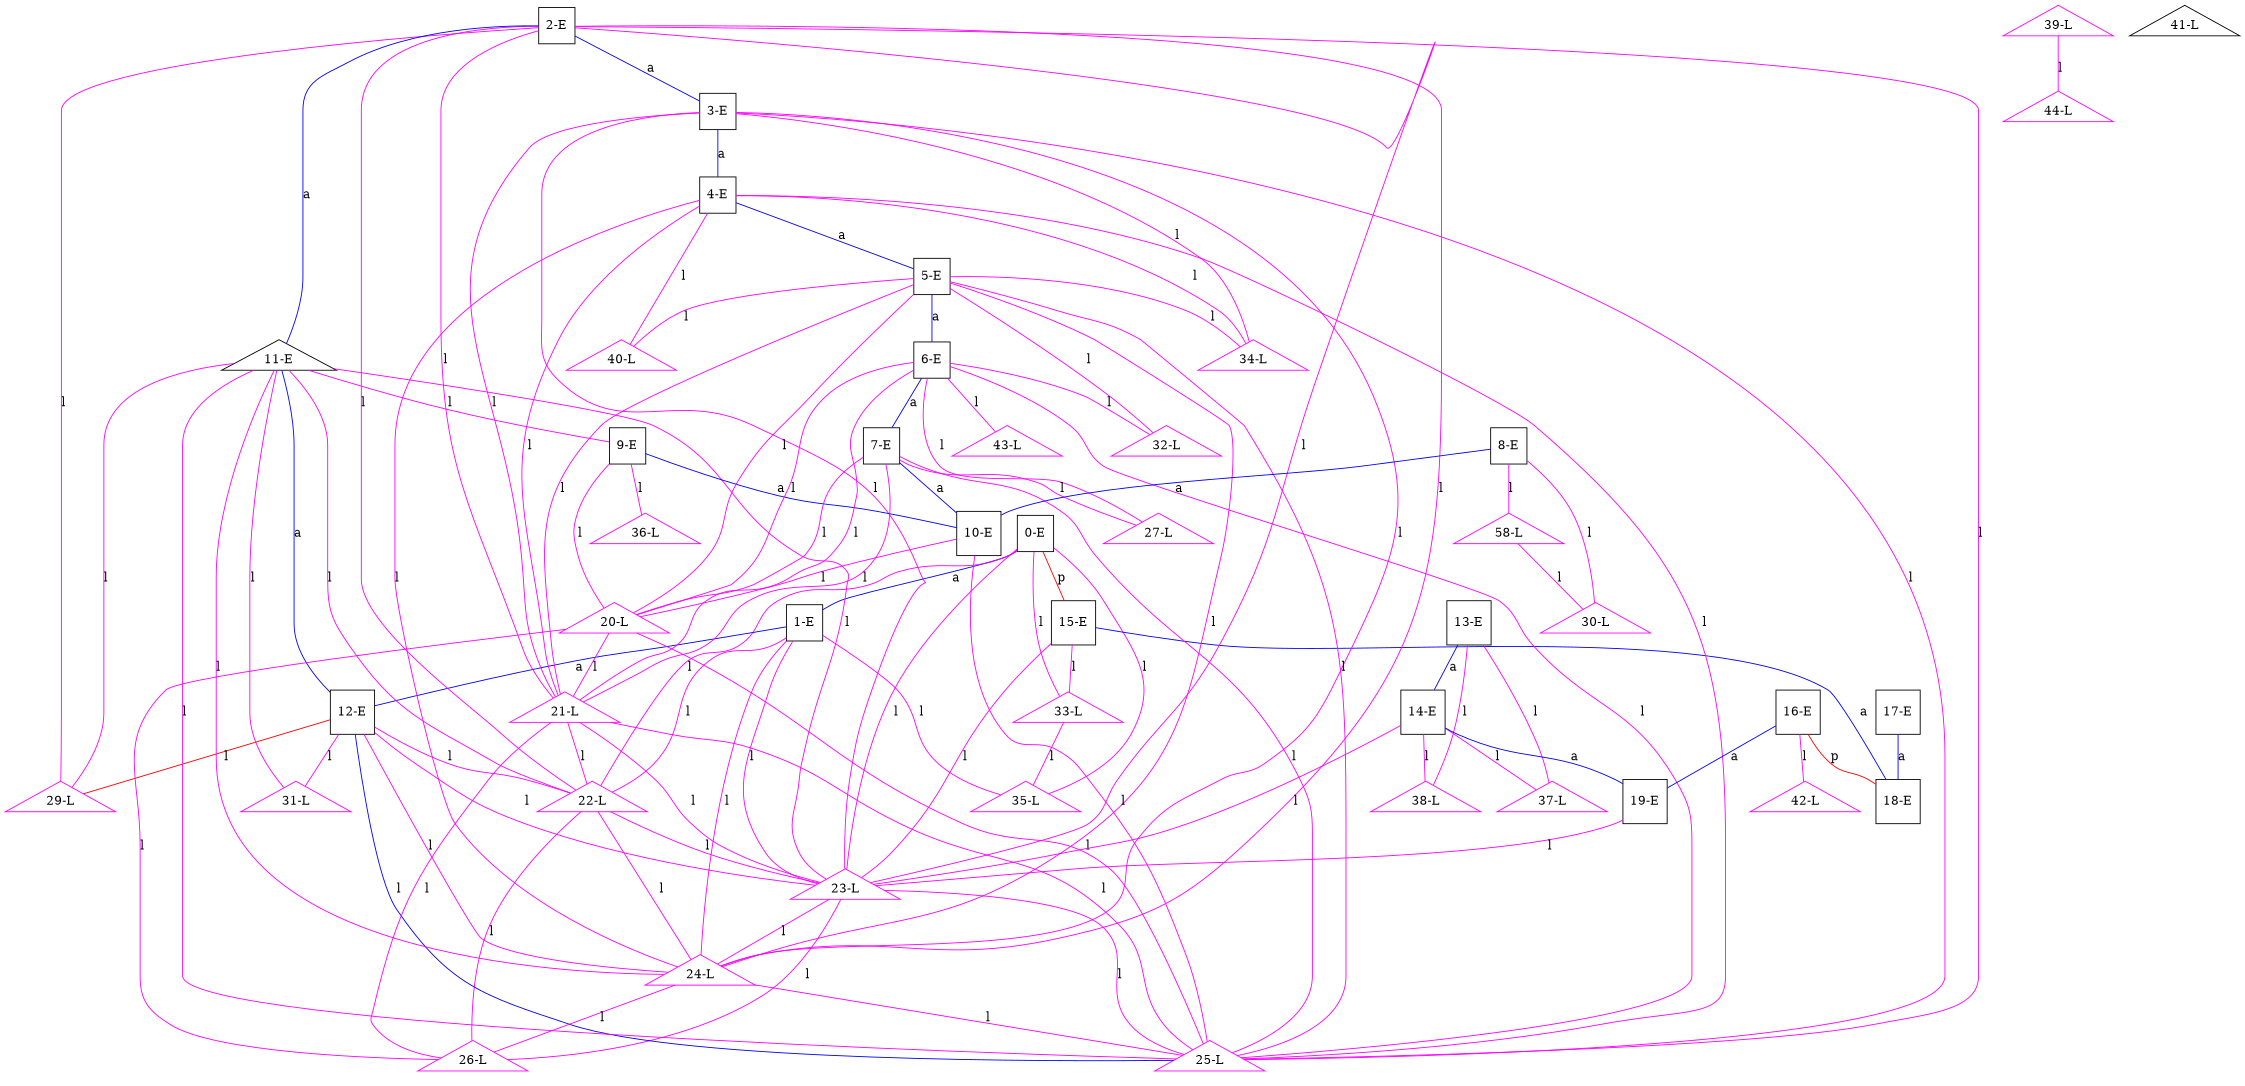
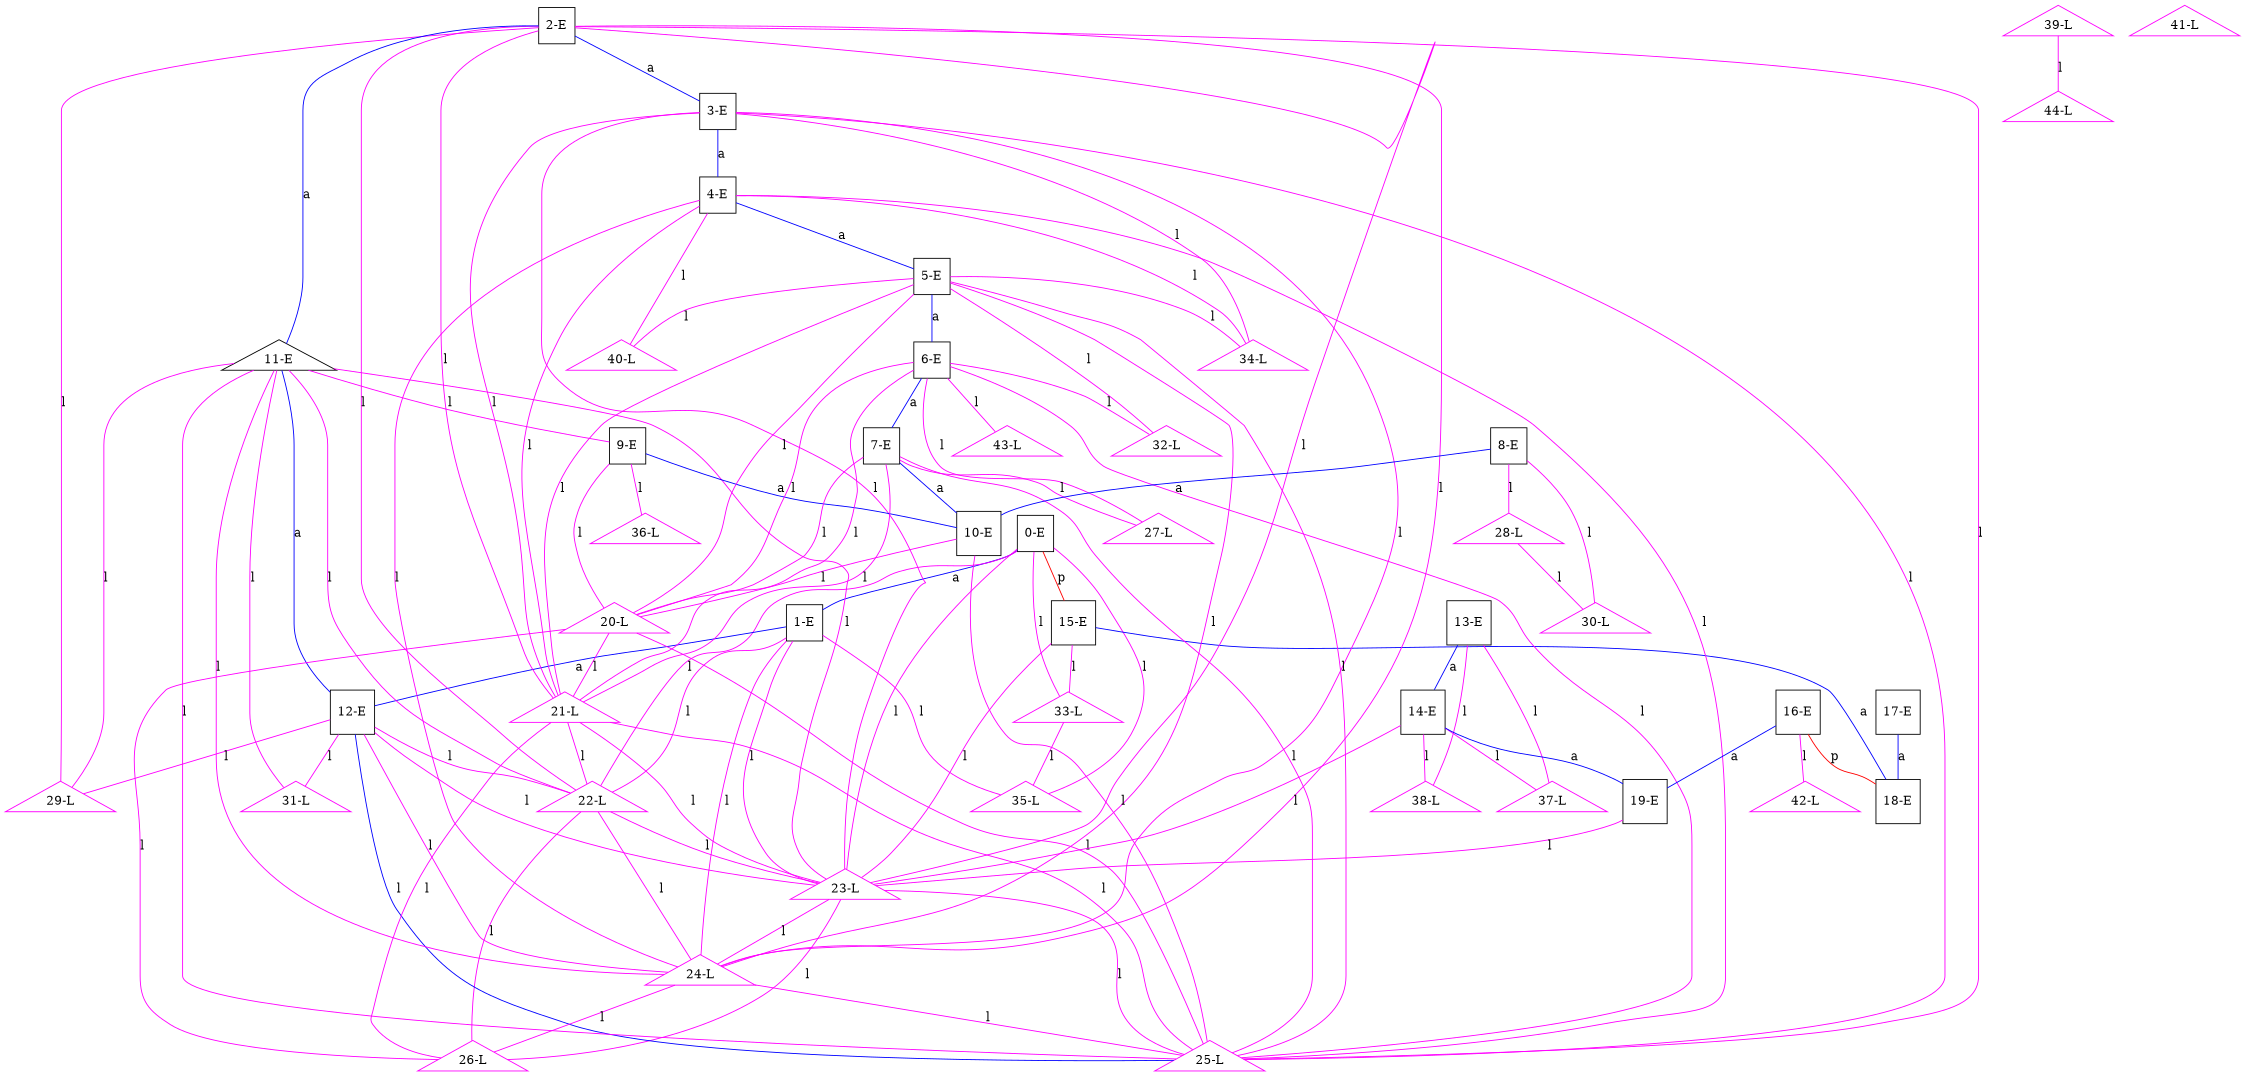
node "41-L": color black -> magenta
node "58-L": label "58-L" -> "28-L"
edge "12-E" -- "29-L": color red -> magenta
